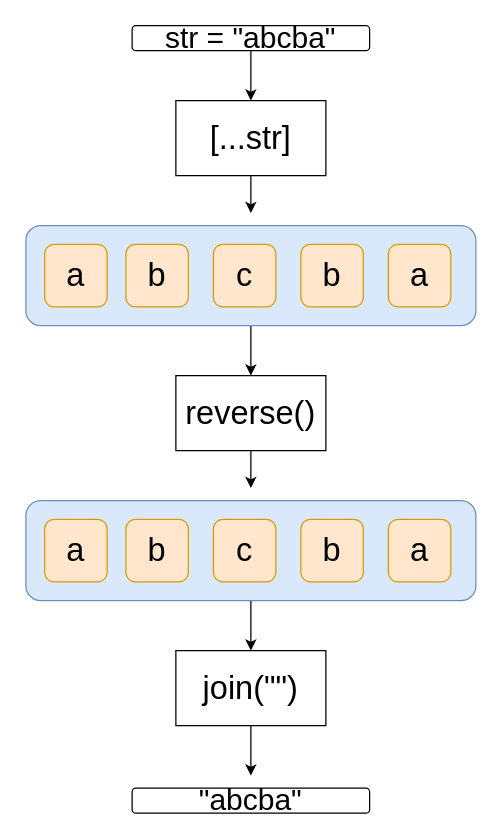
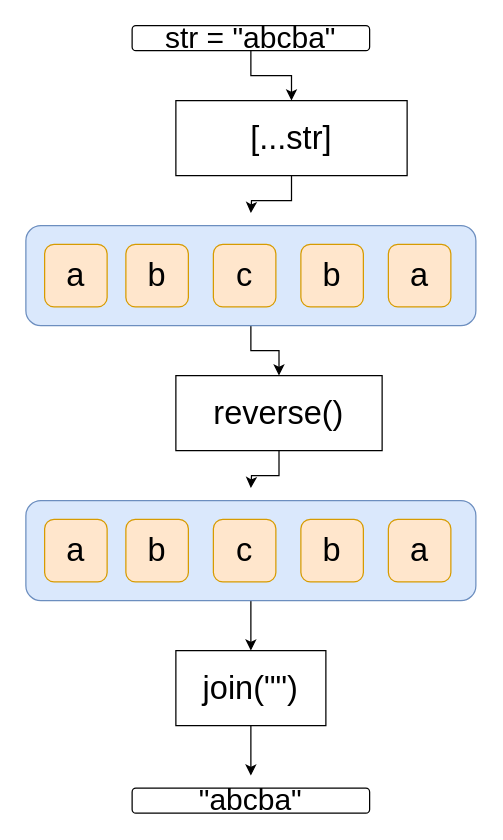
node "[...str]": size 150x75 -> 231x75
node "reverse()": size 150x75 -> 206x75
